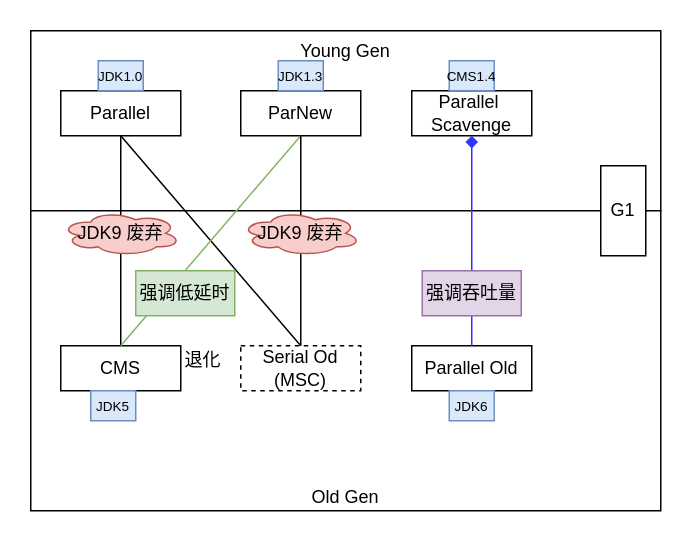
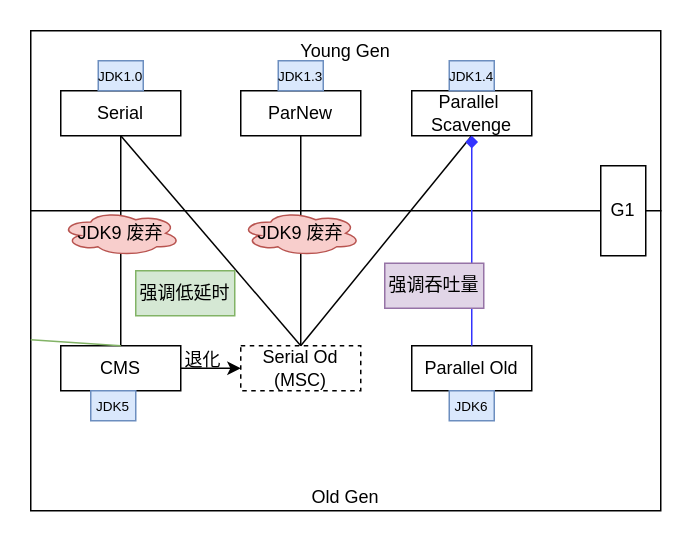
node "CMS1.4": label "CMS1.4" -> "JDK1.4"
node "Parallel": label "Parallel" -> "Serial"
edge "ParNew" -- "CMS": now "Old Gen" -- "CMS"
edge "Parallel Scavenge" -- "Serial Od (MSC)": added
node "强调吞吐量": moved (472, 293) -> (434, 286)
edge "CMS" -> "Serial Od (MSC)": added
